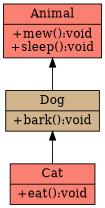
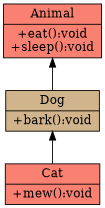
node "Animal": text "+mew():void" -> "+eat():void"
node "Cat": text "+eat():void" -> "+mew():void"
